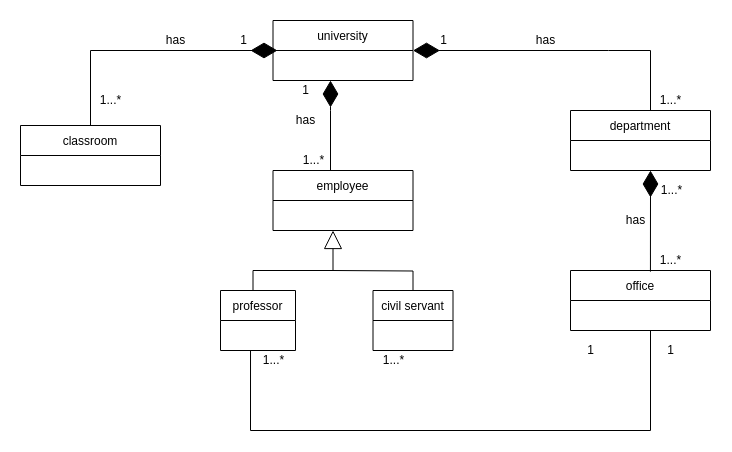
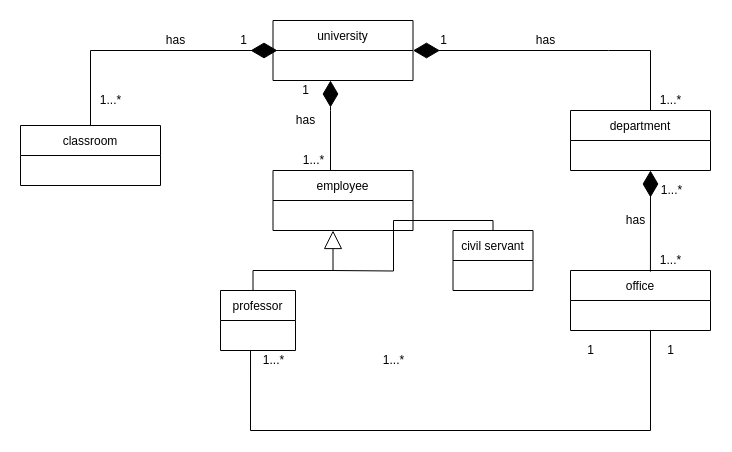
node "civil servant": moved (413, 321) -> (493, 261)
